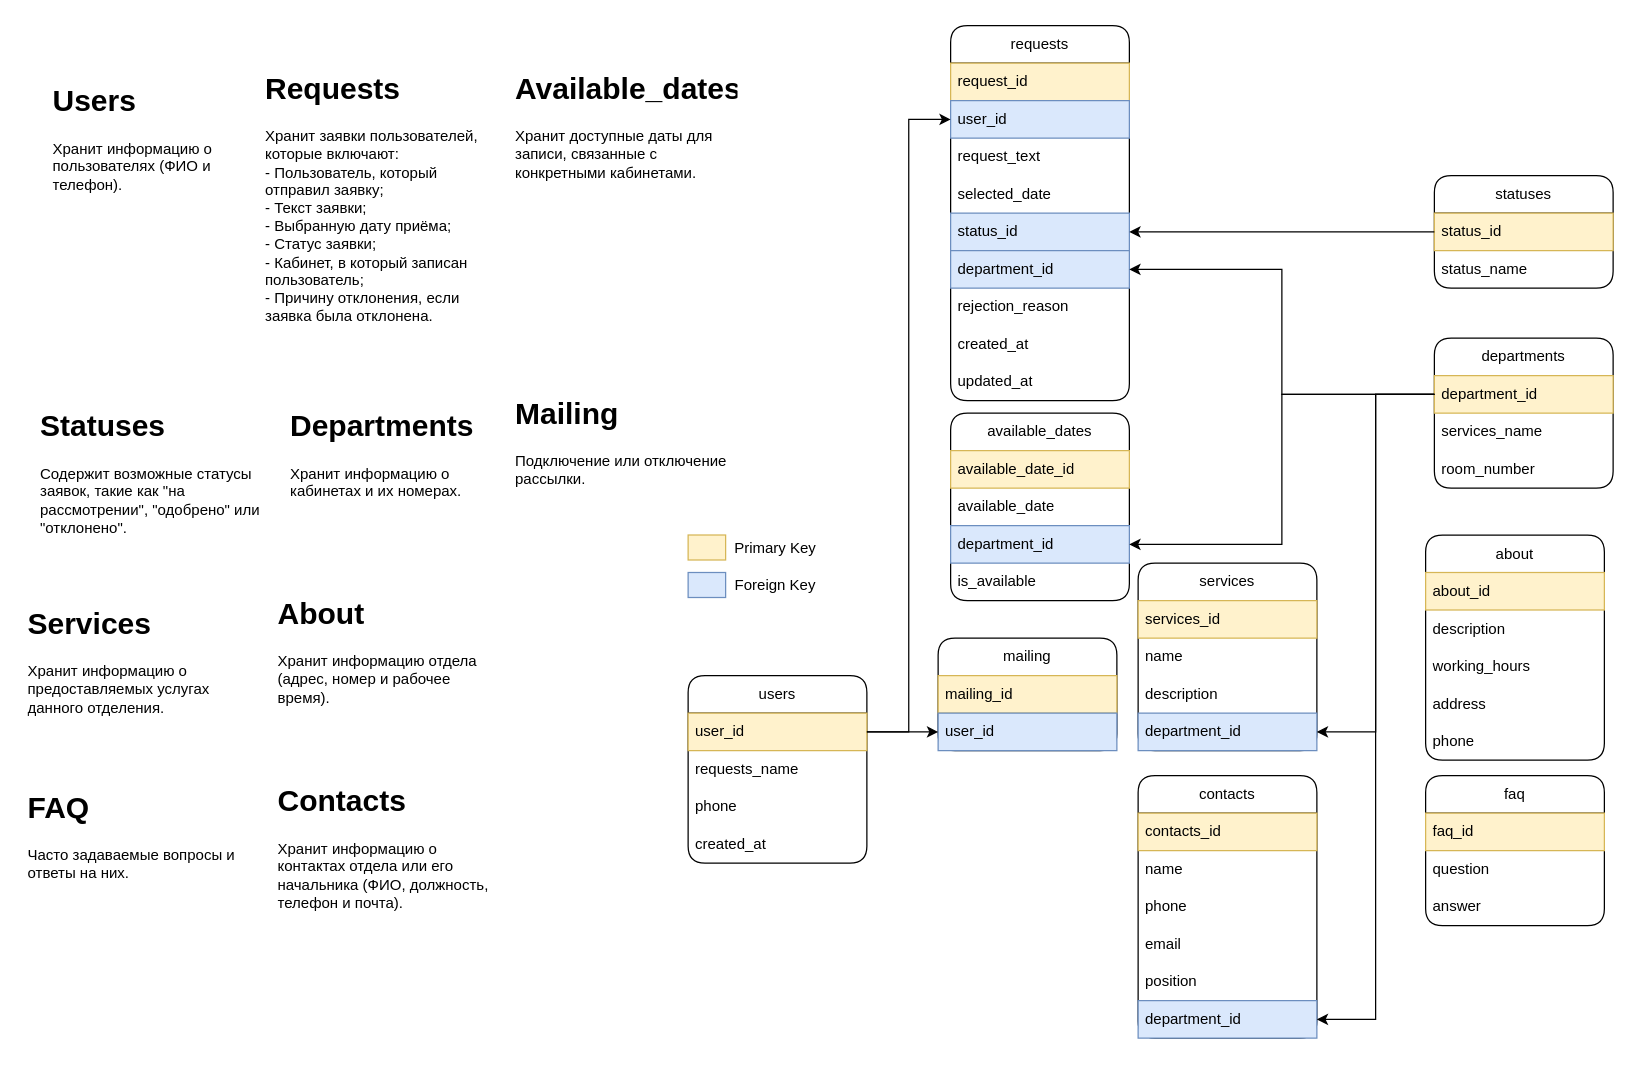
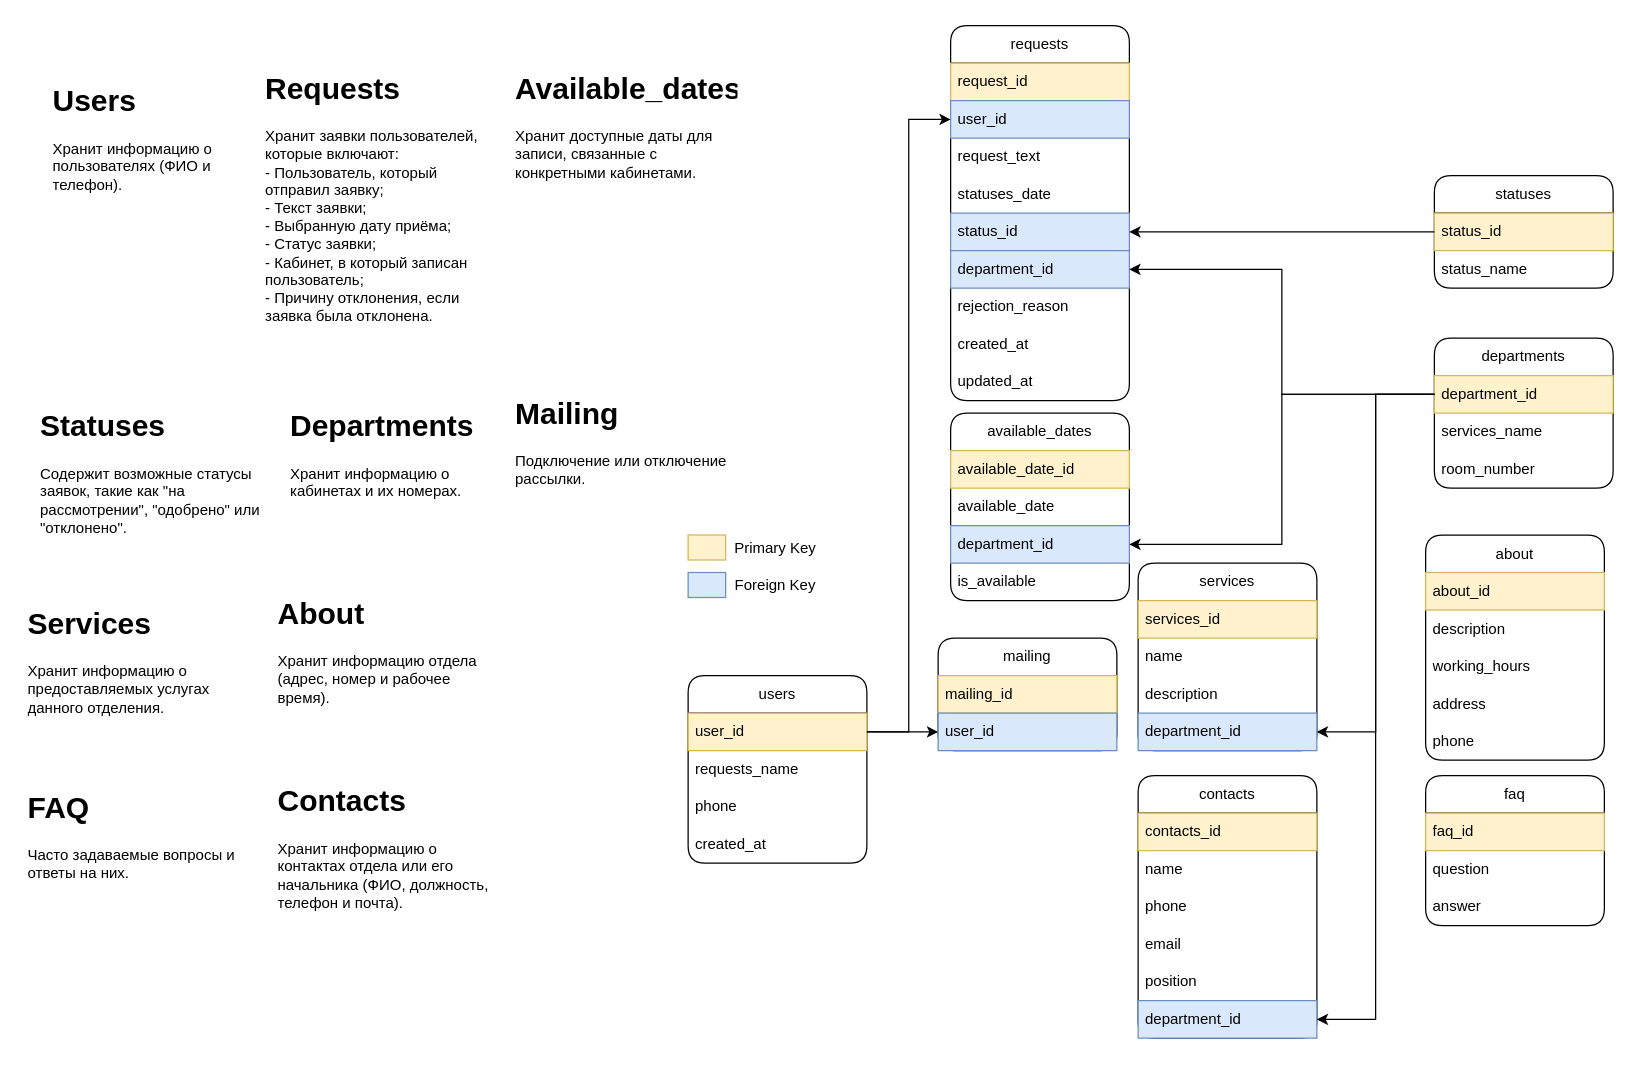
node "selected_date": label "selected_date" -> "statuses_date"
